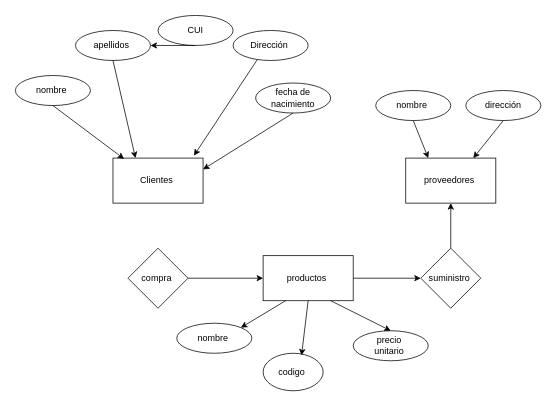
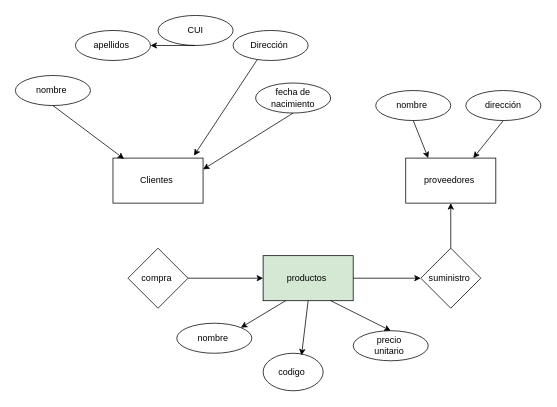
edge "apellidos" -> "Clientes": removed
node "productos": fillcolor #ffffff -> #d5e8d4
